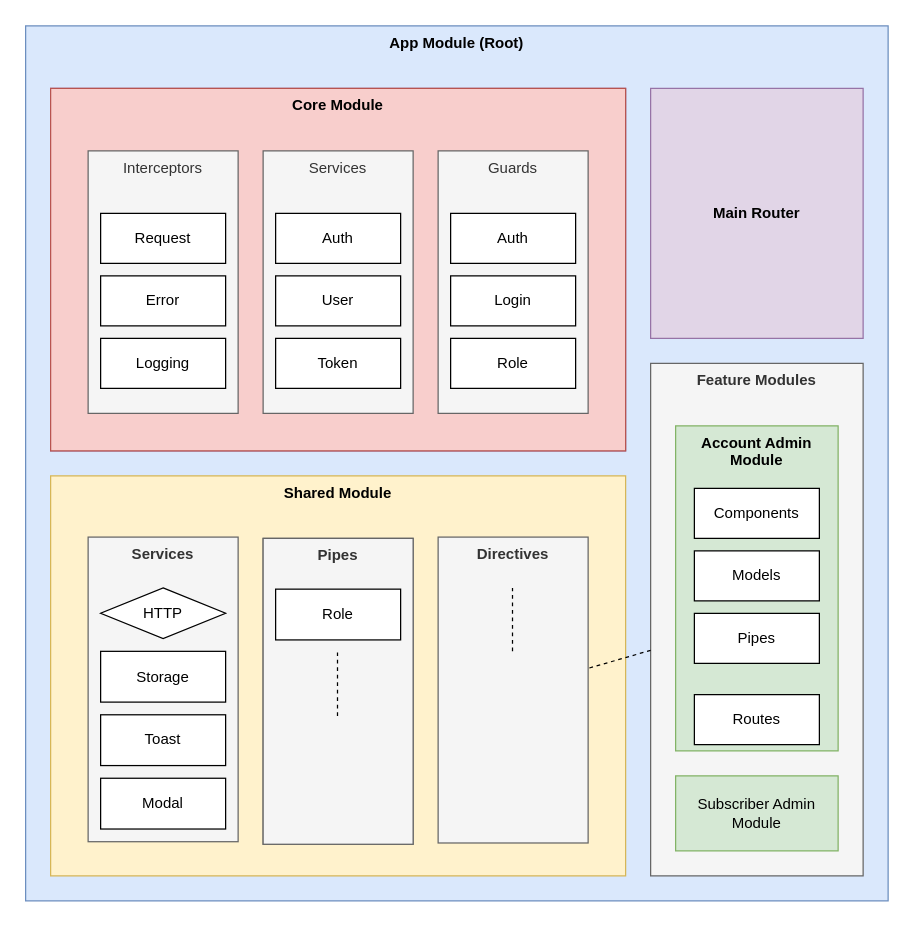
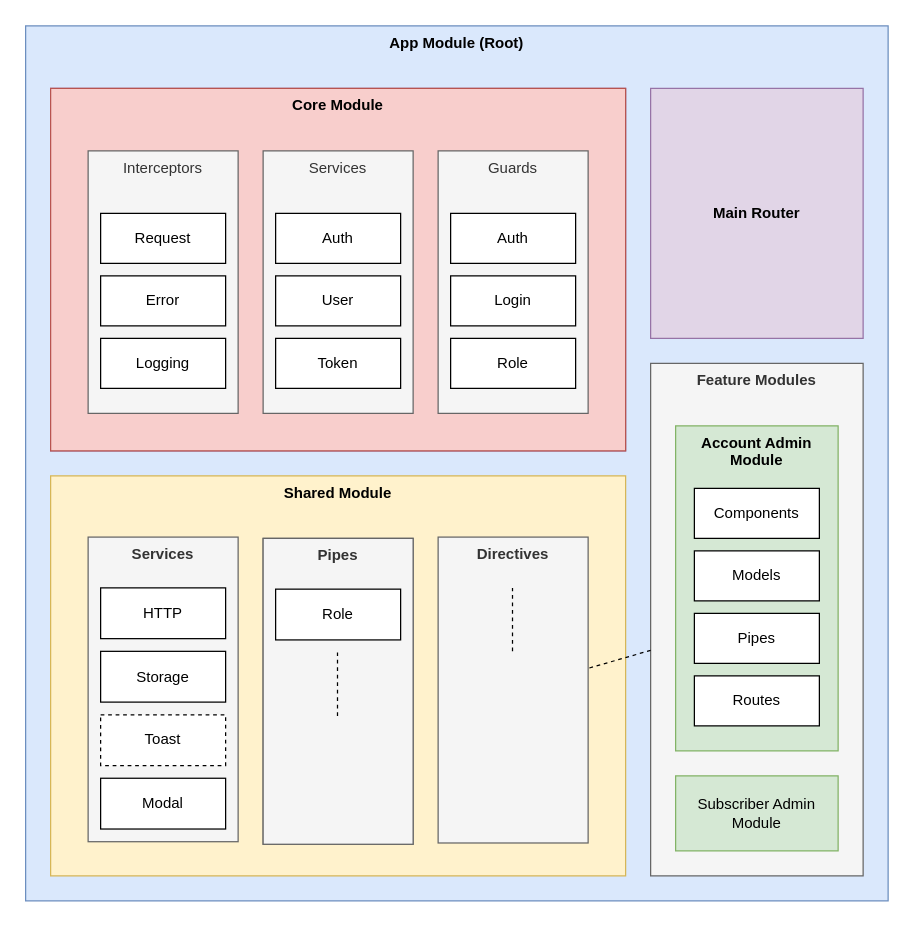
node "HTTP": shape diamond -> rectangle
node "Routes": moved (757, 719) -> (757, 701)
node "Toast": style solid -> dashed
